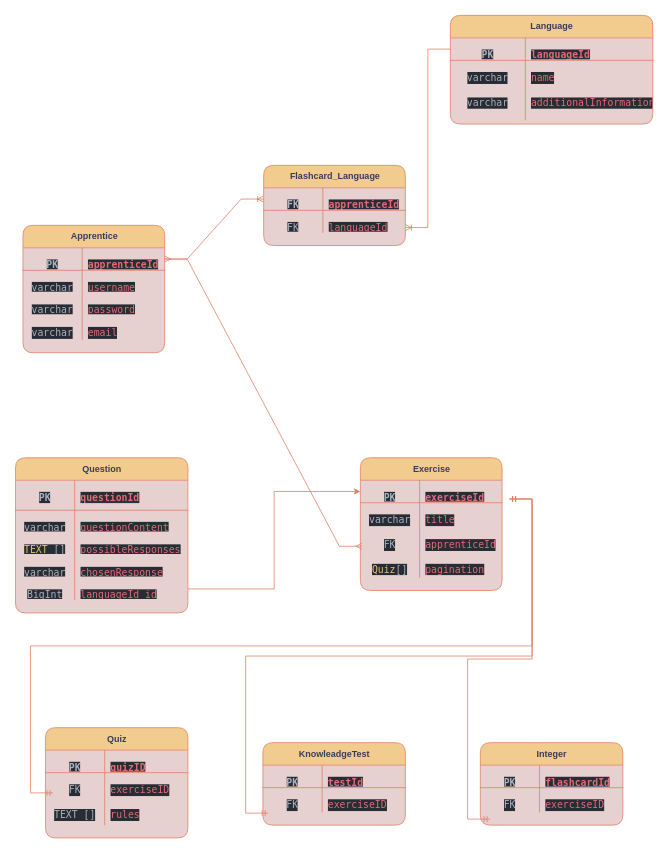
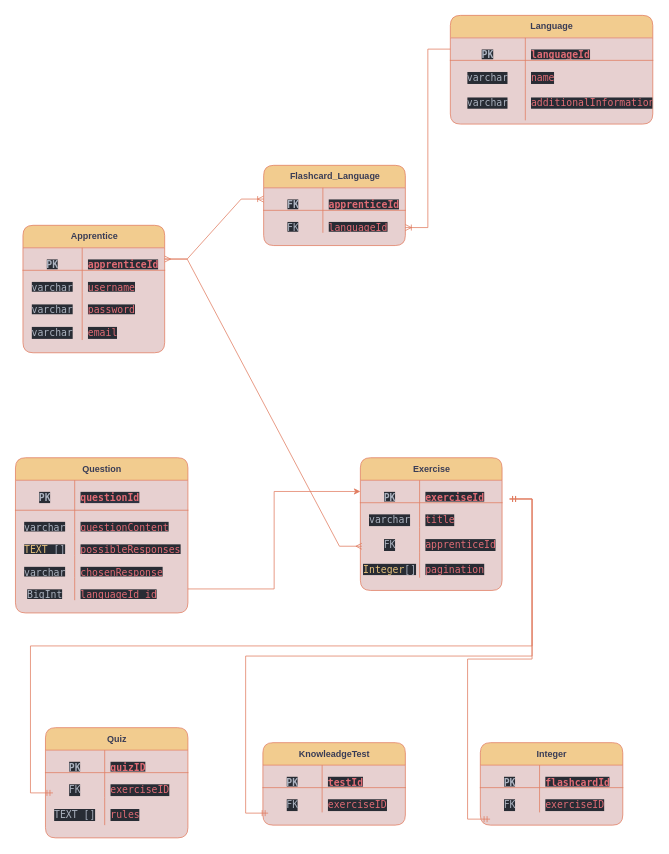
node "Quiz[]": label "Quiz[]" -> "Integer[]"
